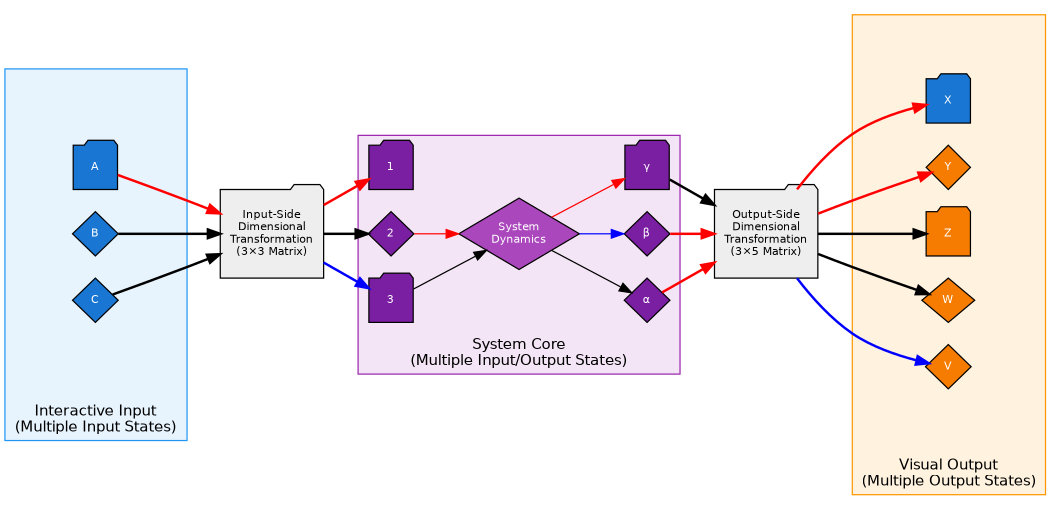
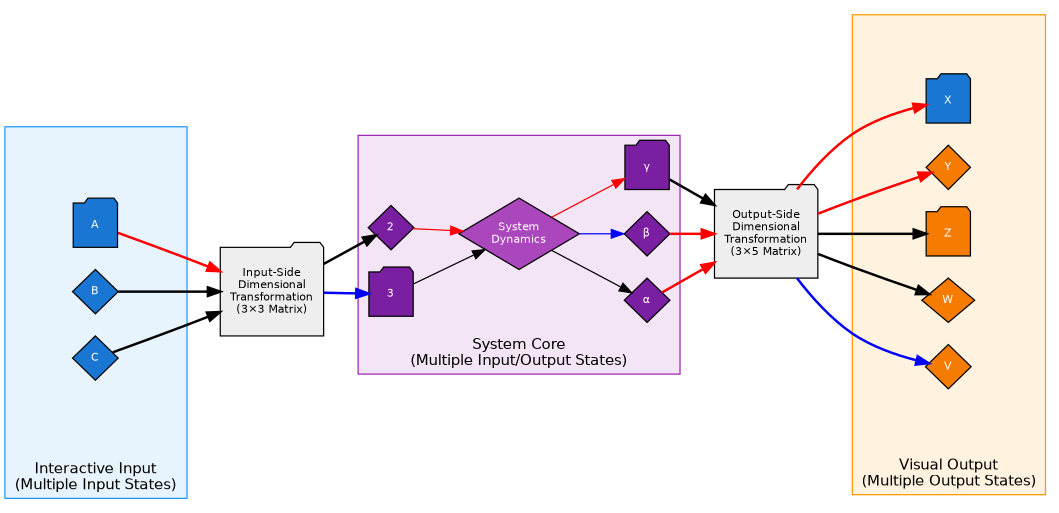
node "1": removed
